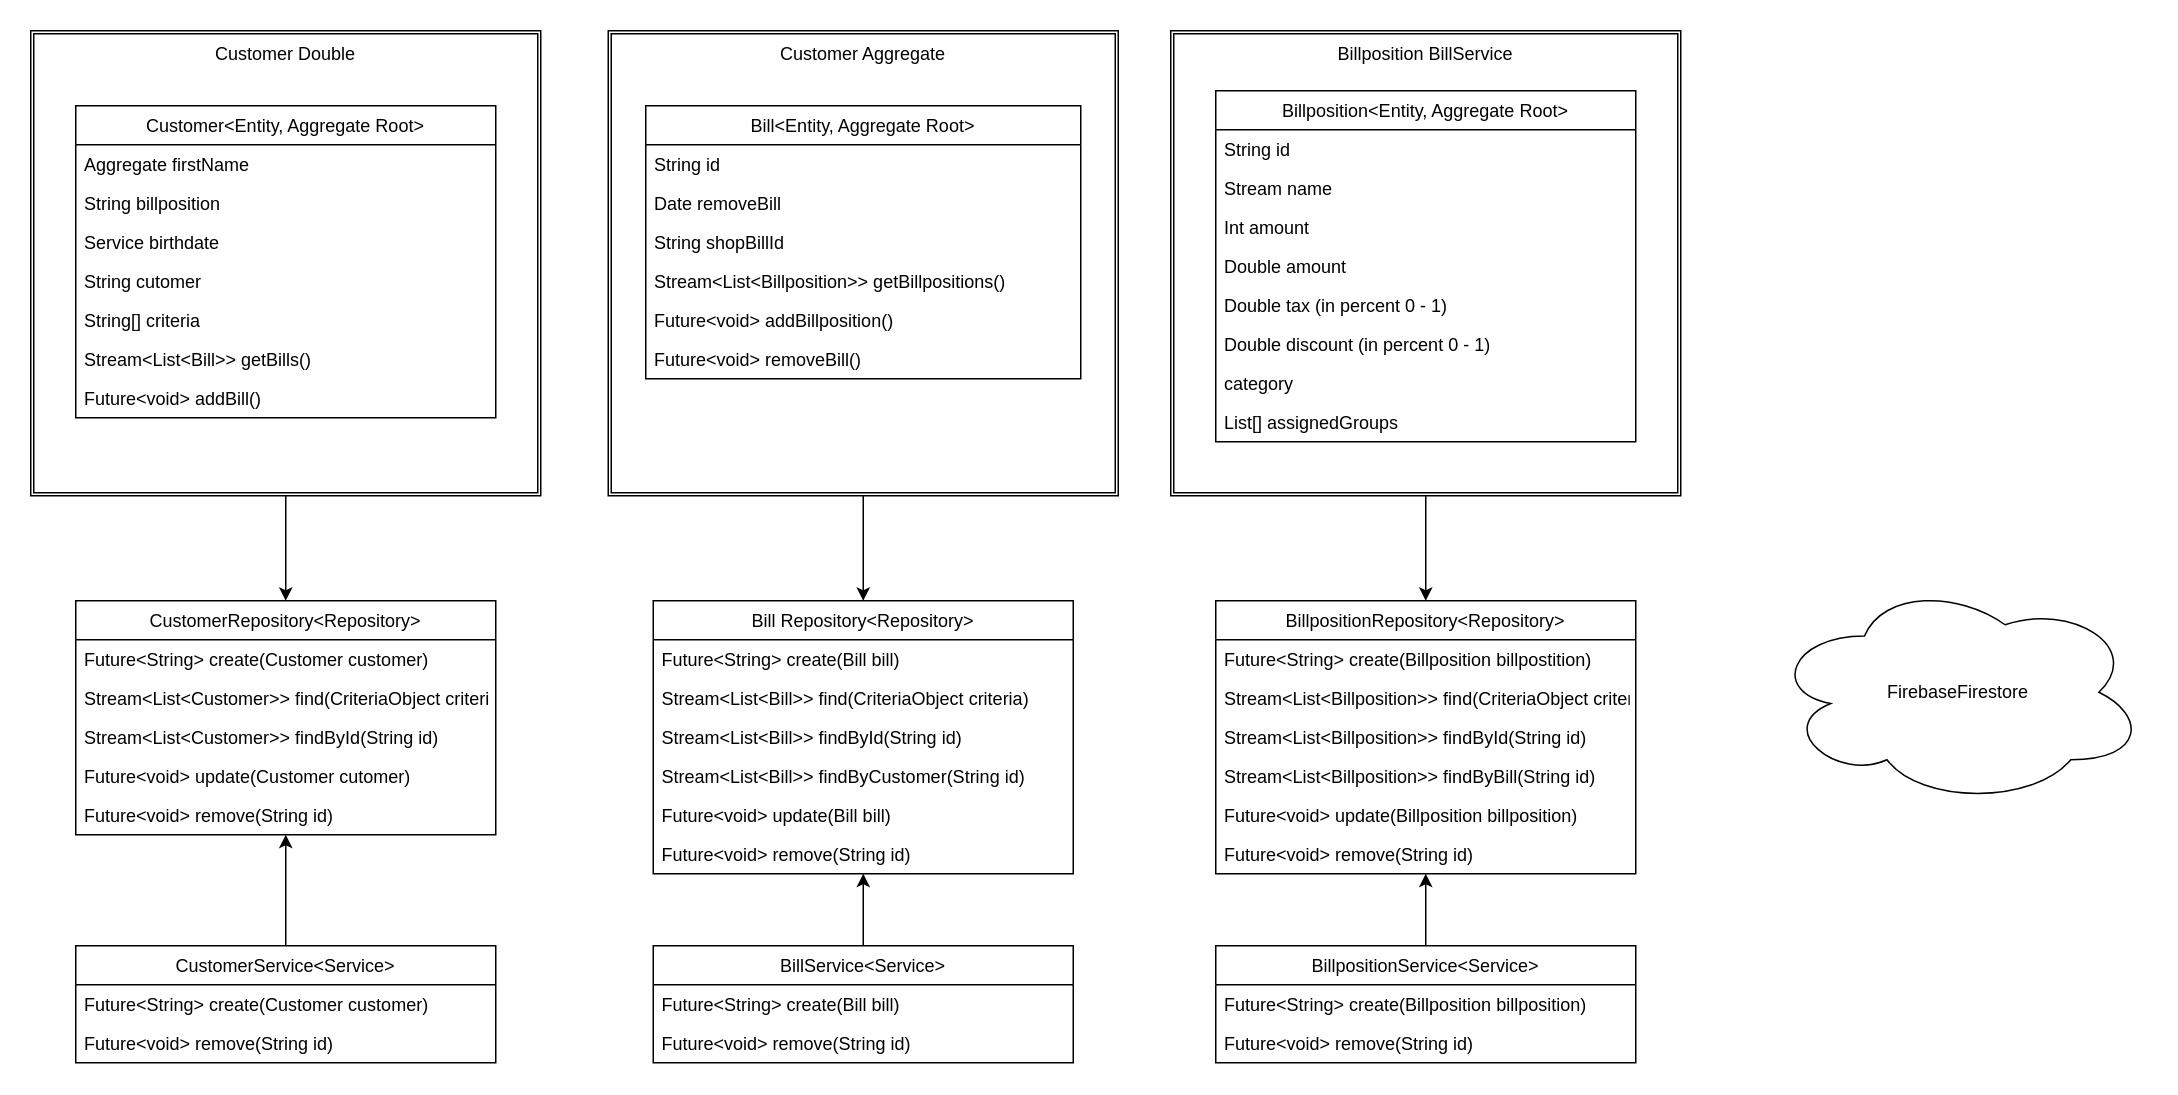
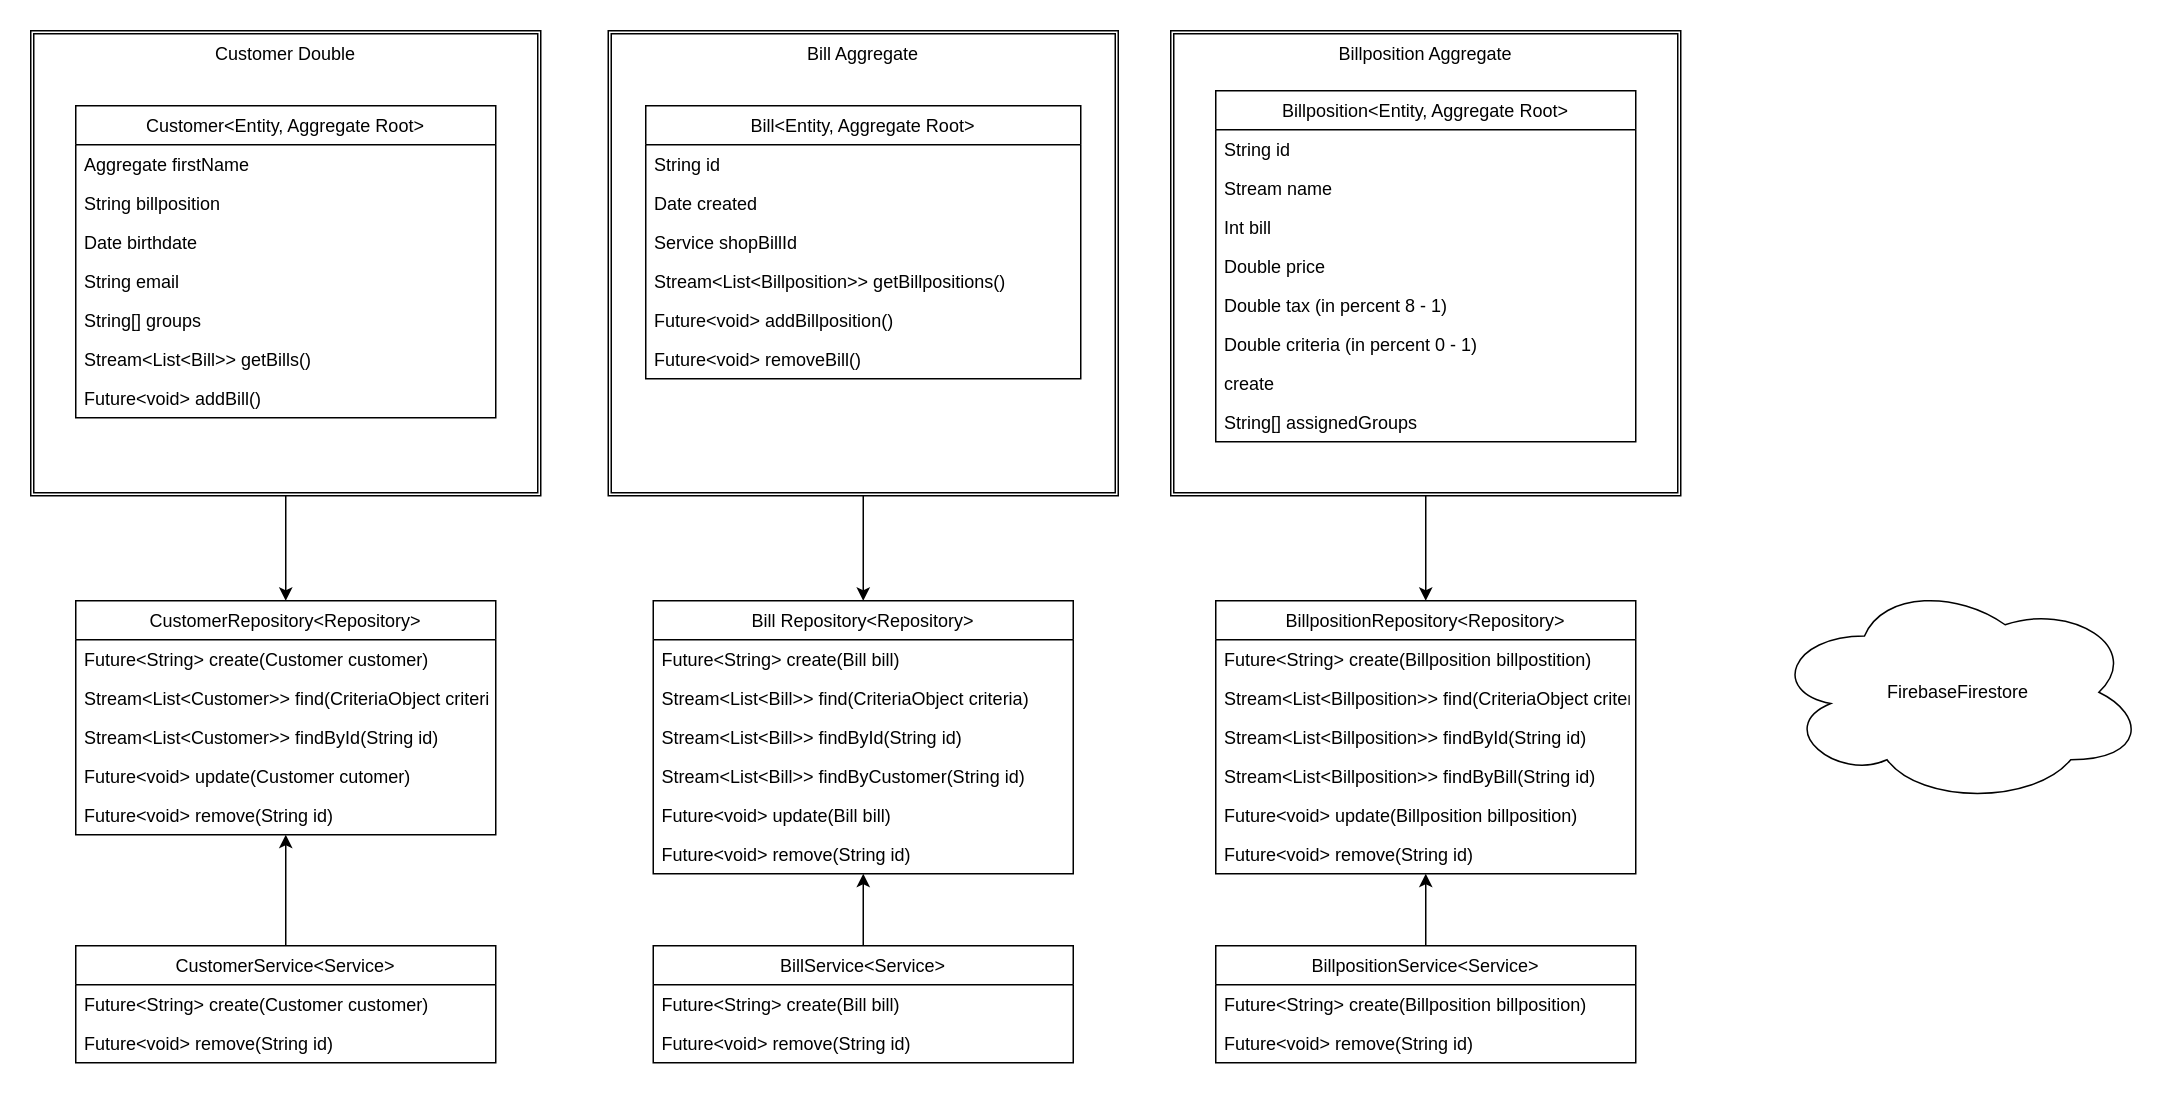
node "Customer Aggregate": label "Customer Aggregate" -> "Bill Aggregate"
node "Billposition BillService": label "Billposition BillService" -> "Billposition Aggregate"
node "Date removeBill": label "Date removeBill" -> "Date created"
node "Int amount": label "Int amount" -> "Int bill"
node "Service birthdate": label "Service birthdate" -> "Date birthdate"
node "String shopBillId": label "String shopBillId" -> "Service shopBillId"
node "Double amount": label "Double amount" -> "Double price"
node "String cutomer": label "String cutomer" -> "String email"
node "Double tax (in percent 0 - 1)": label "Double tax (in percent 0 - 1)" -> "Double tax (in percent 8 - 1)"
node "String[] criteria": label "String[] criteria" -> "String[] groups"
node "Double discount (in percent 0 - 1)": label "Double discount (in percent 0 - 1)" -> "Double criteria (in percent 0 - 1)"
node "category": label "category" -> "create"
node "List[] assignedGroups": label "List[] assignedGroups" -> "String[] assignedGroups"
